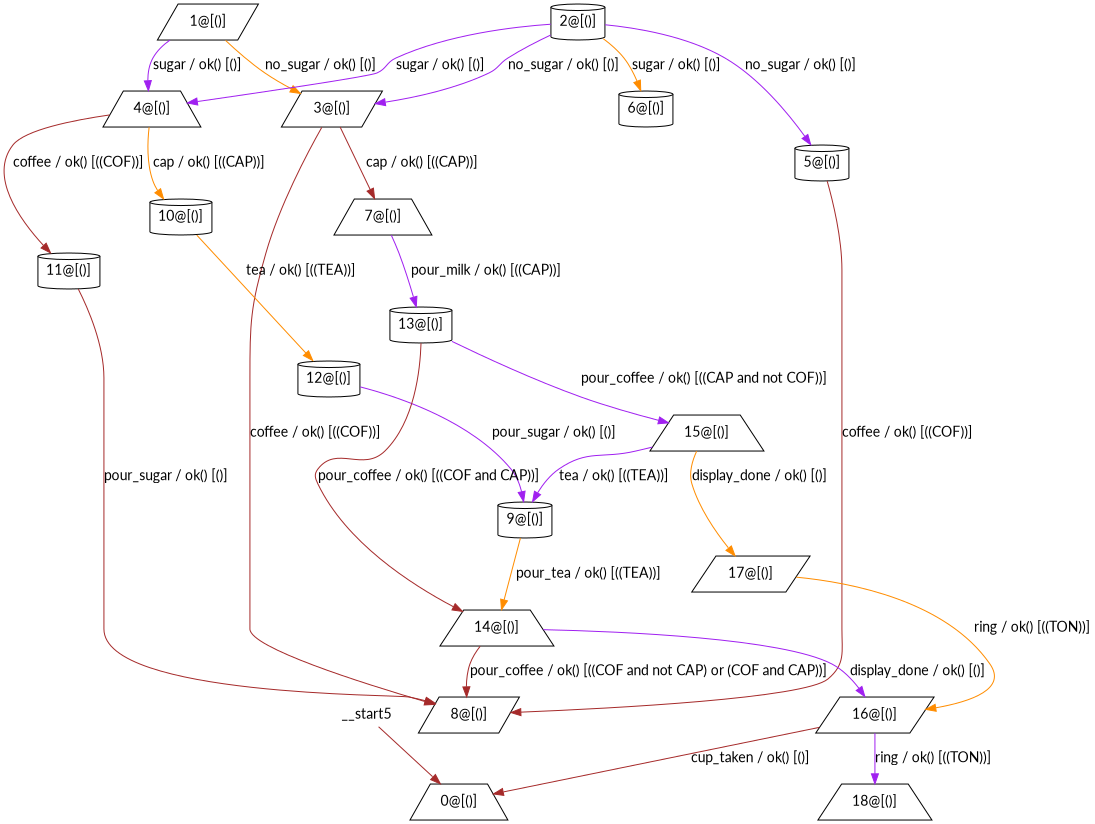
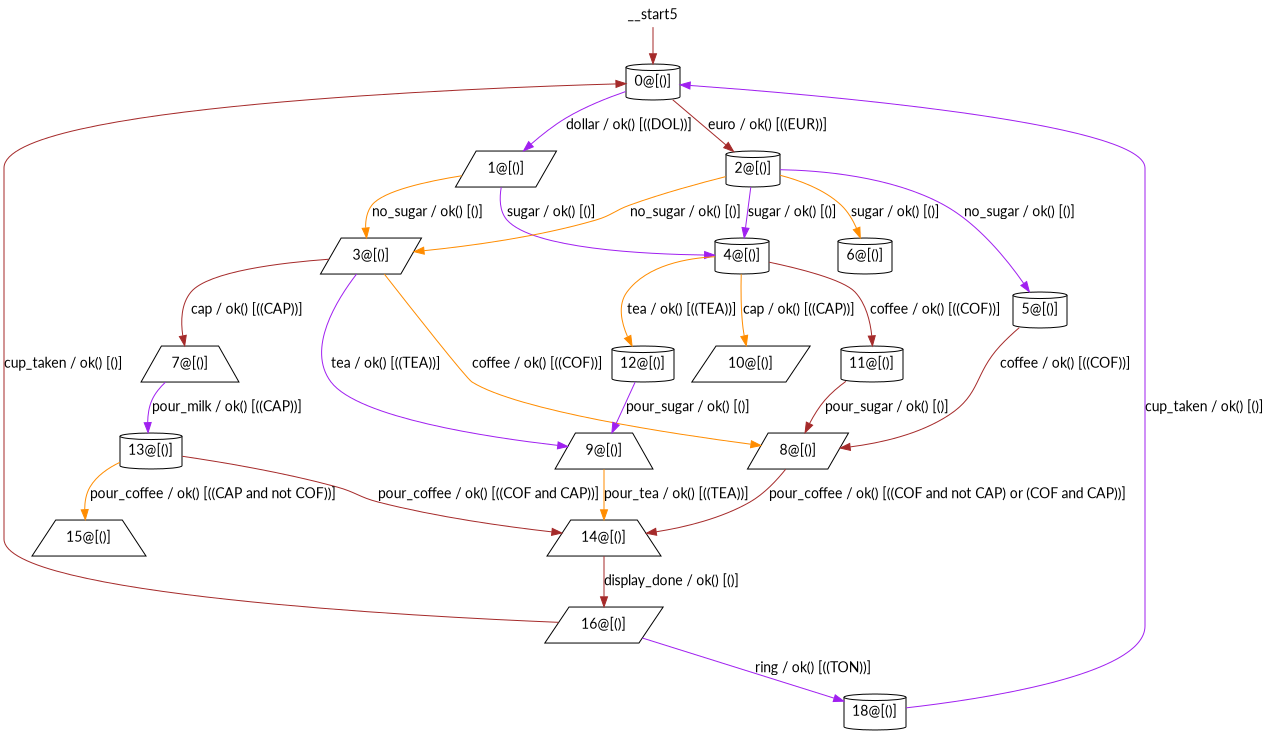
edge "2@[()]" -> "3@[()]": color purple -> darkorange
node "4@[()]": shape trapezium -> cylinder
edge "0@[()]" -> "1@[()]": added, label "dollar / ok() [((DOL))]"
edge "0@[()]" -> "2@[()]": added, label "euro / ok() [((EUR))]"
node "10@[()]": shape cylinder -> parallelogram
edge "10@[()]" -> "12@[()]": now "4@[()]" -> "12@[()]"
edge "18@[()]" -> "0@[()]": added, label "cup_taken / ok() [()]"
edge "13@[()]" -> "15@[()]": color purple -> darkorange
edge "15@[()]" -> "9@[()]": now "3@[()]" -> "9@[()]"
edge "3@[()]" -> "8@[()]": color brown -> darkorange
node "9@[()]": shape cylinder -> trapezium
node "17@[()]": removed
edge "14@[()]" -> "16@[()]": color purple -> brown
edge "14@[()]" -> "8@[()]": reversed
node "0@[()]": shape trapezium -> cylinder
node "18@[()]": shape trapezium -> cylinder
